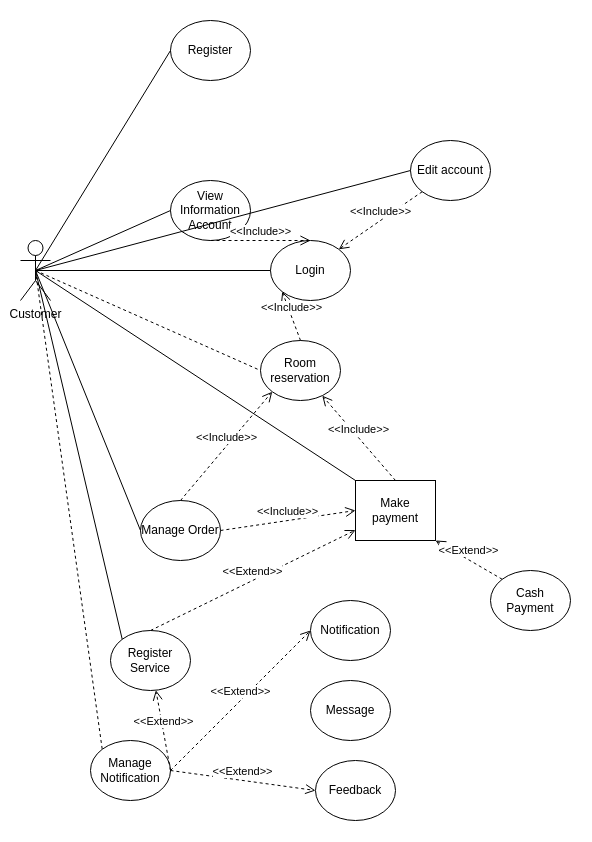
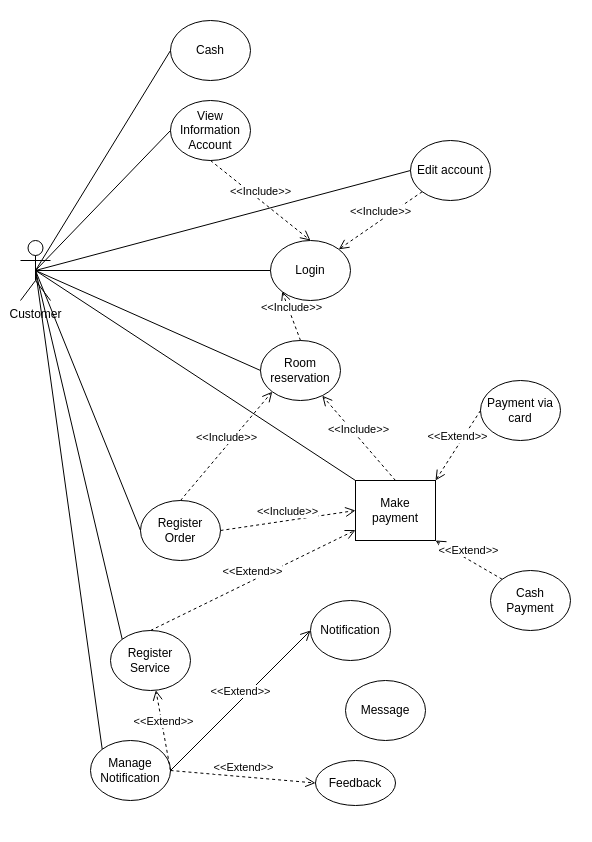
node "Register": label "Register" -> "Cash"
node "View Information Account": moved (211, 211) -> (211, 131)
edge "Customer" -- "Room reservation": style dashed -> solid
node "Payment via card": added
edge "Payment via card" -> "Make payment": added, label "<<Extend>>"
edge "Customer" -- "Manage Notification": style dashed -> solid
node "Manage Order": label "Manage Order" -> "Register Order"
node "Message": moved (351, 711) -> (386, 711)
edge "Manage Notification" -> "Notification": style dashed -> solid
node "Feedback": size 80x60 -> 80x45
